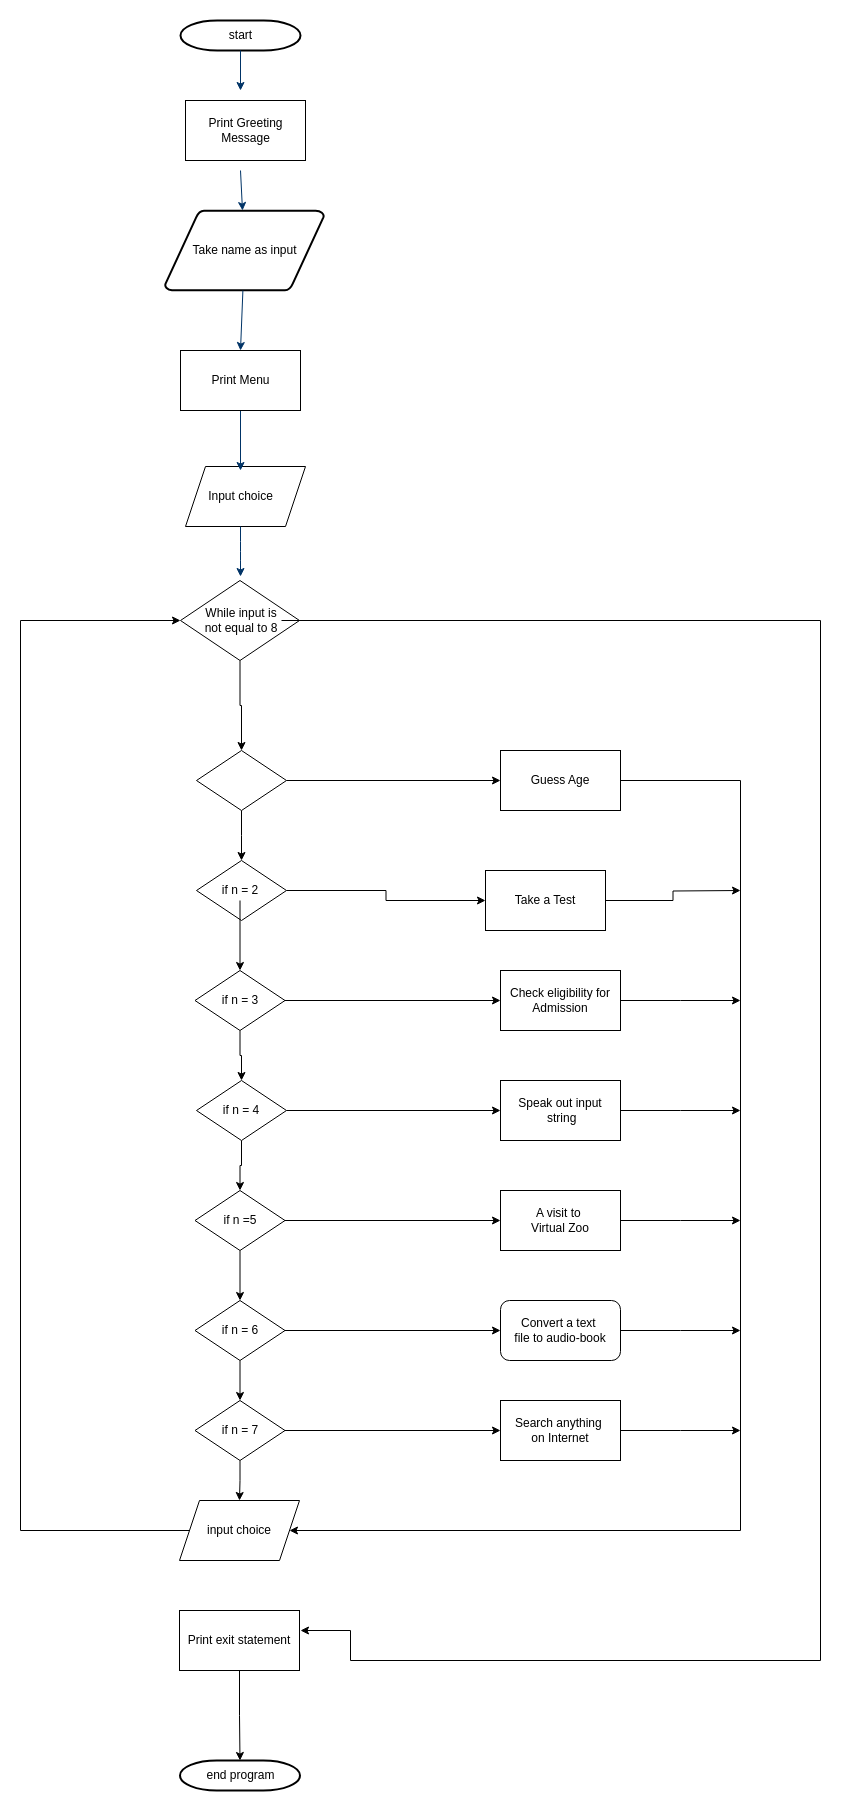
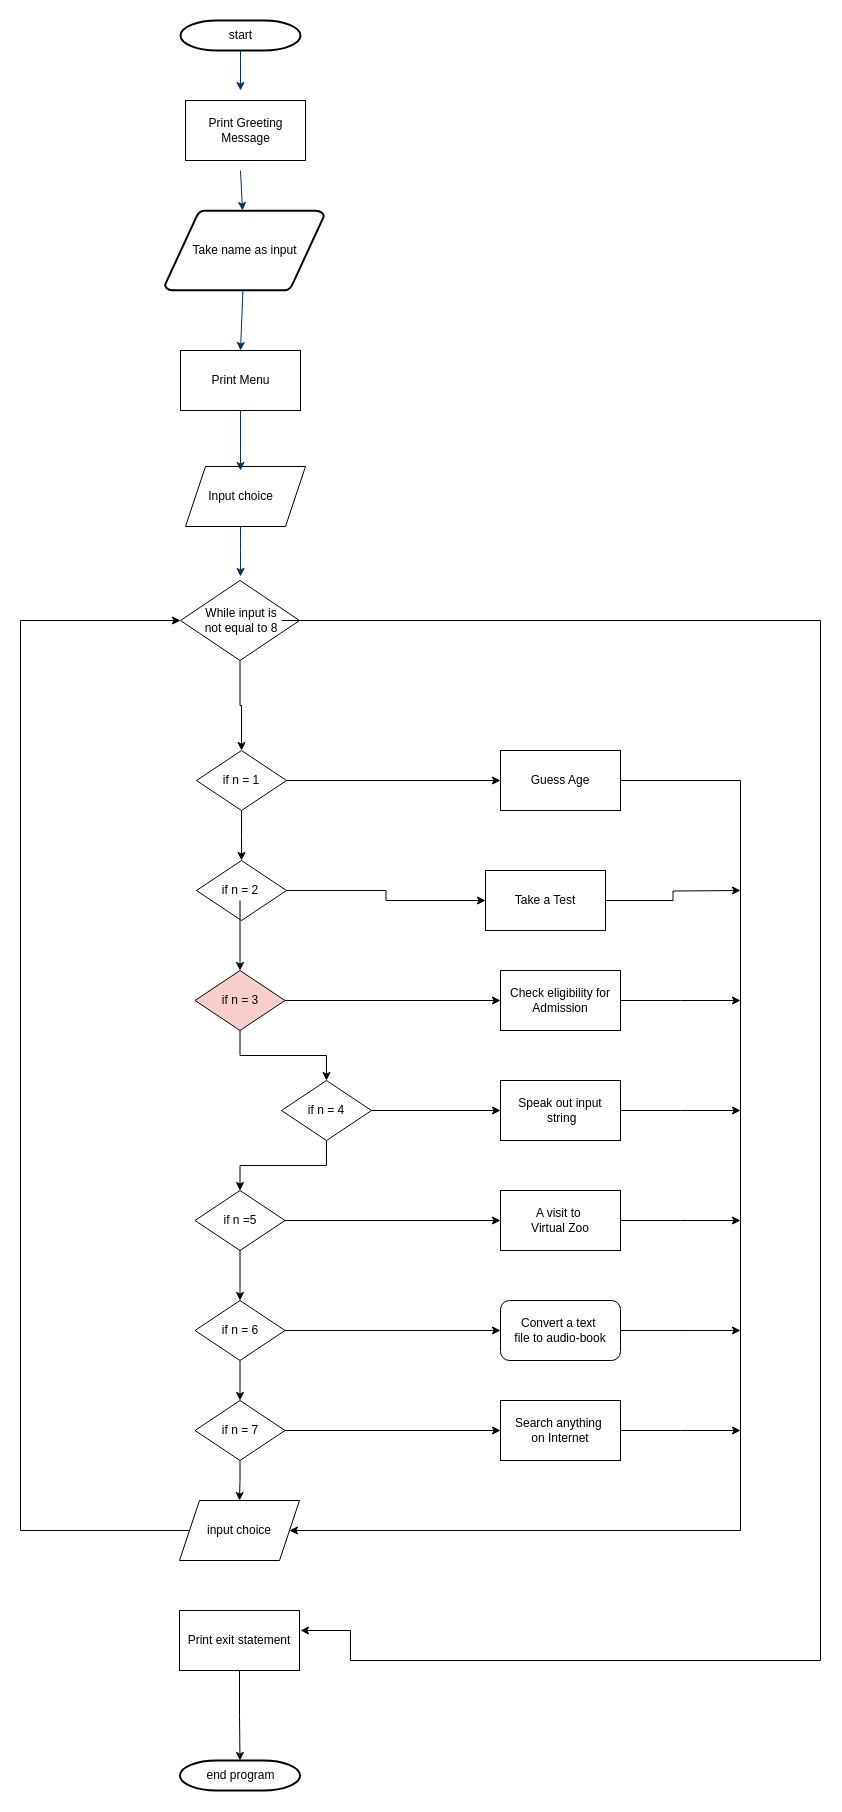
node "if n = 1": added
node "if n = 3": fillcolor #ffffff -> #f8cecc
node "if n = 4": moved (242, 1111) -> (327, 1111)
